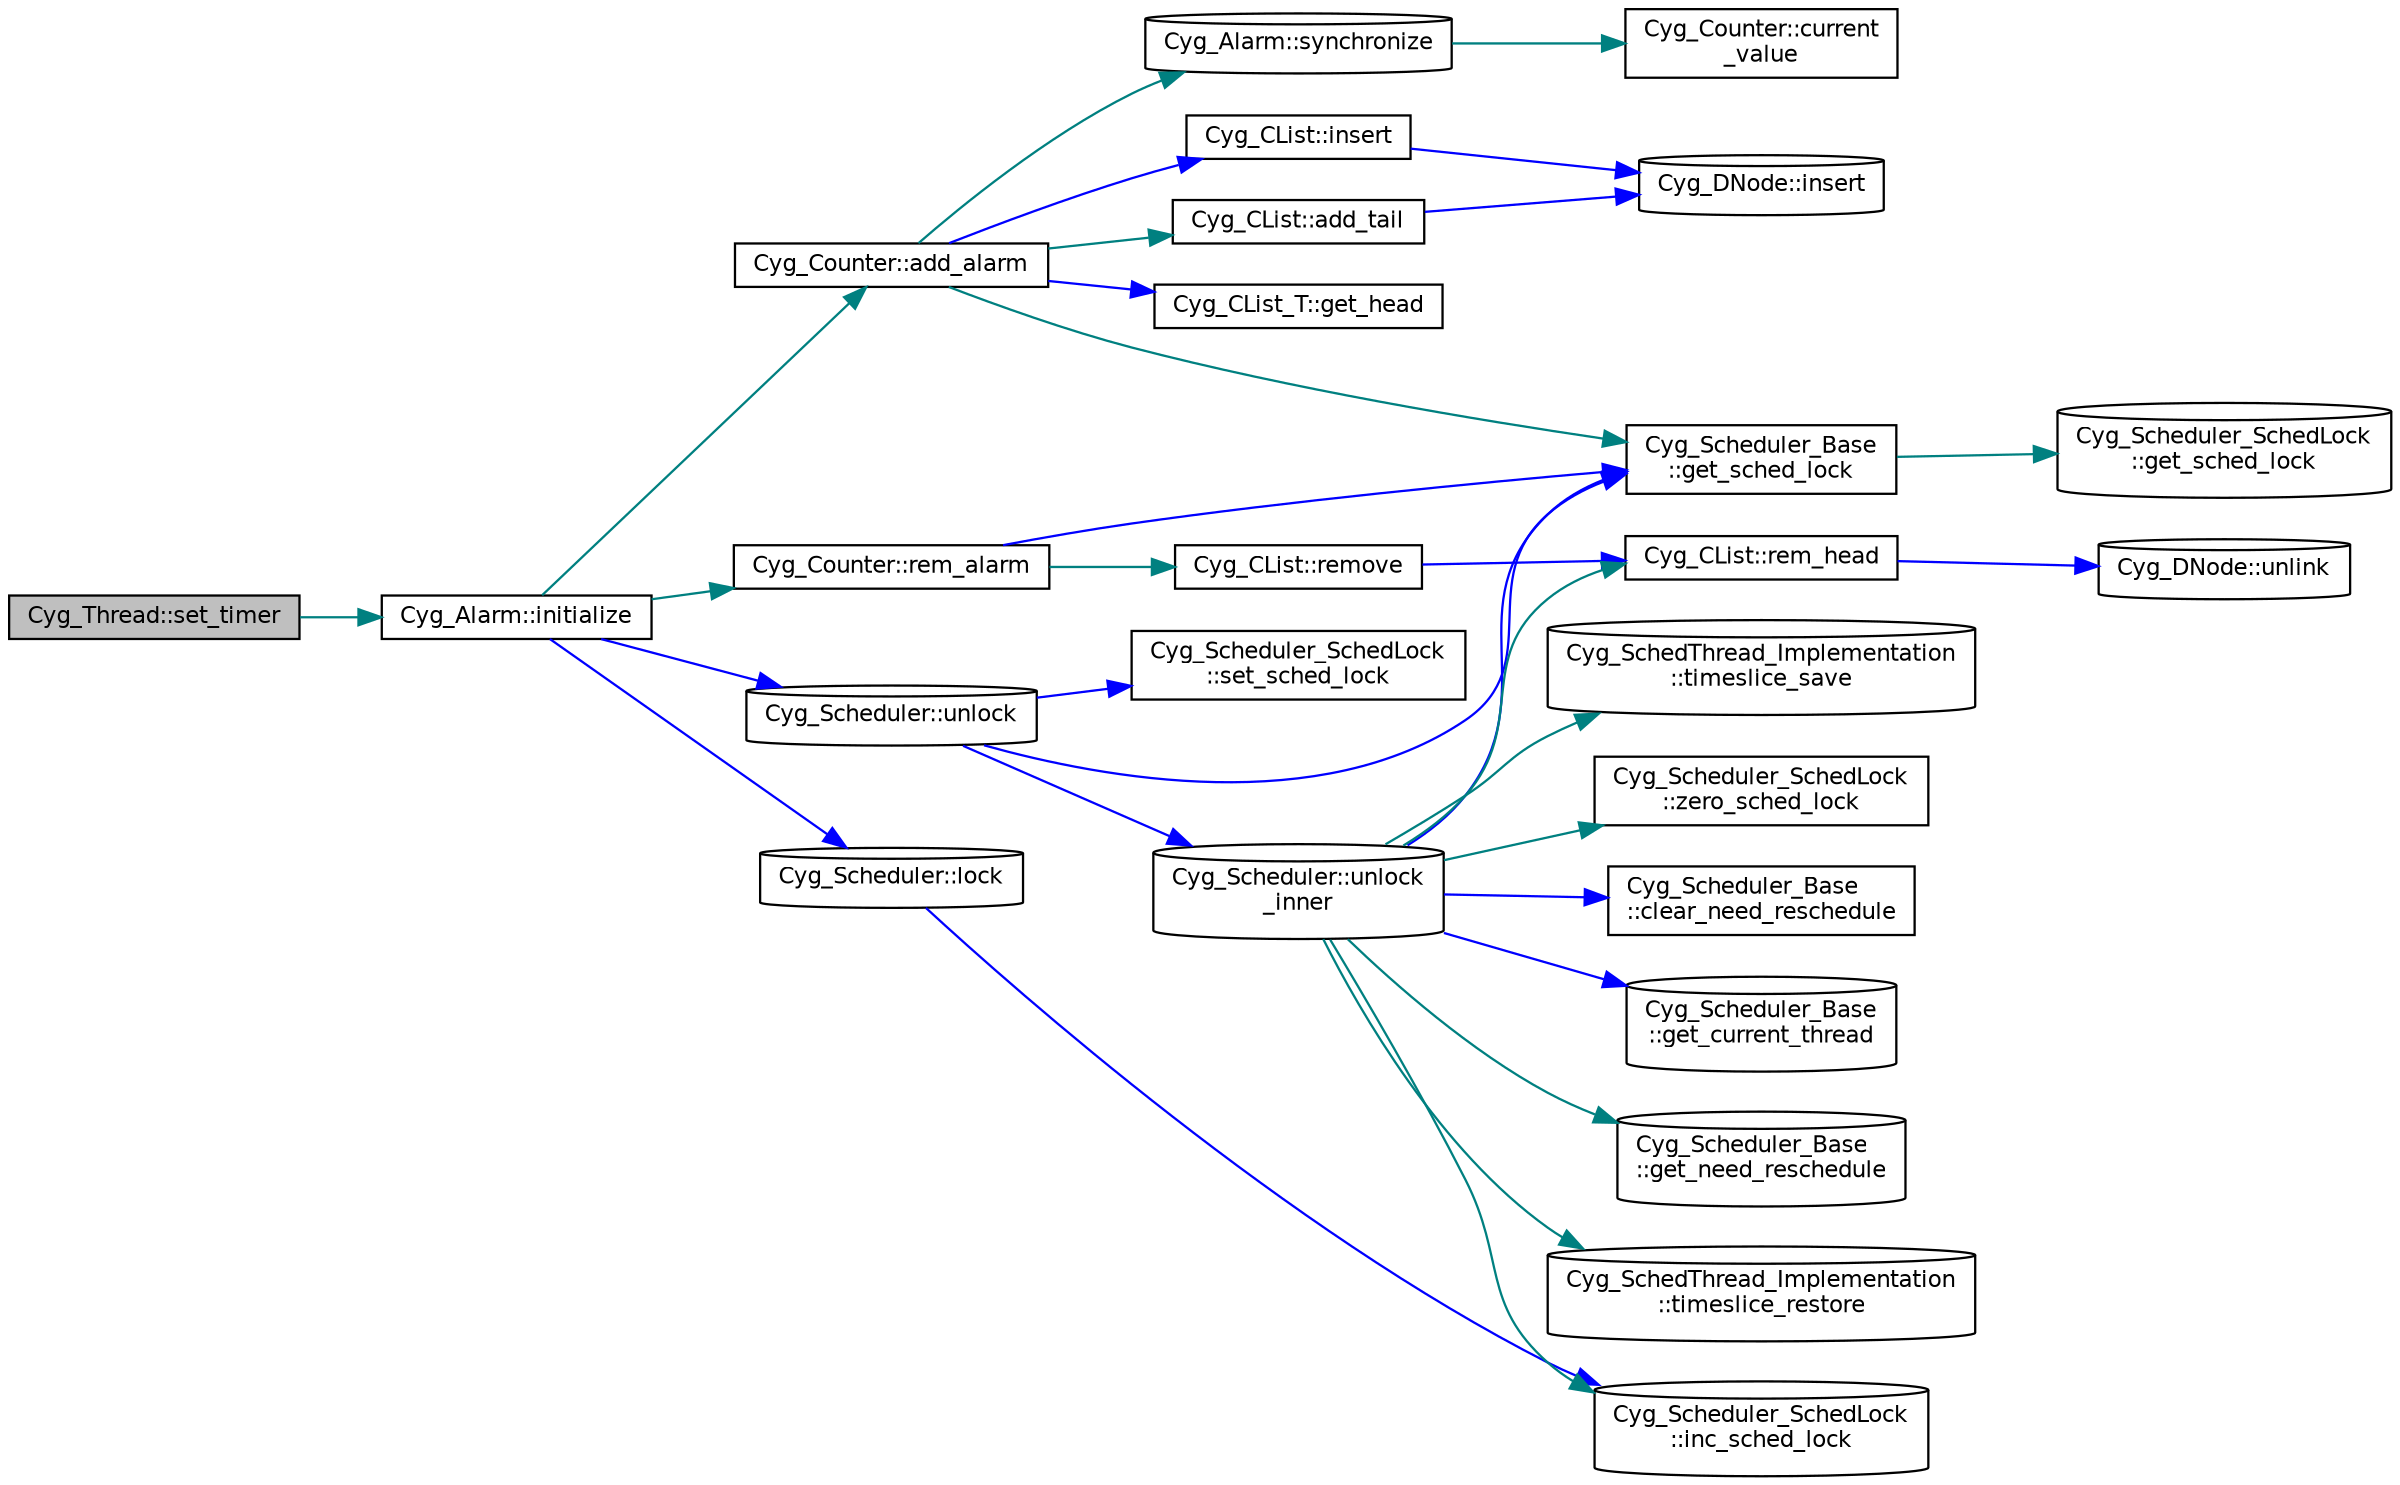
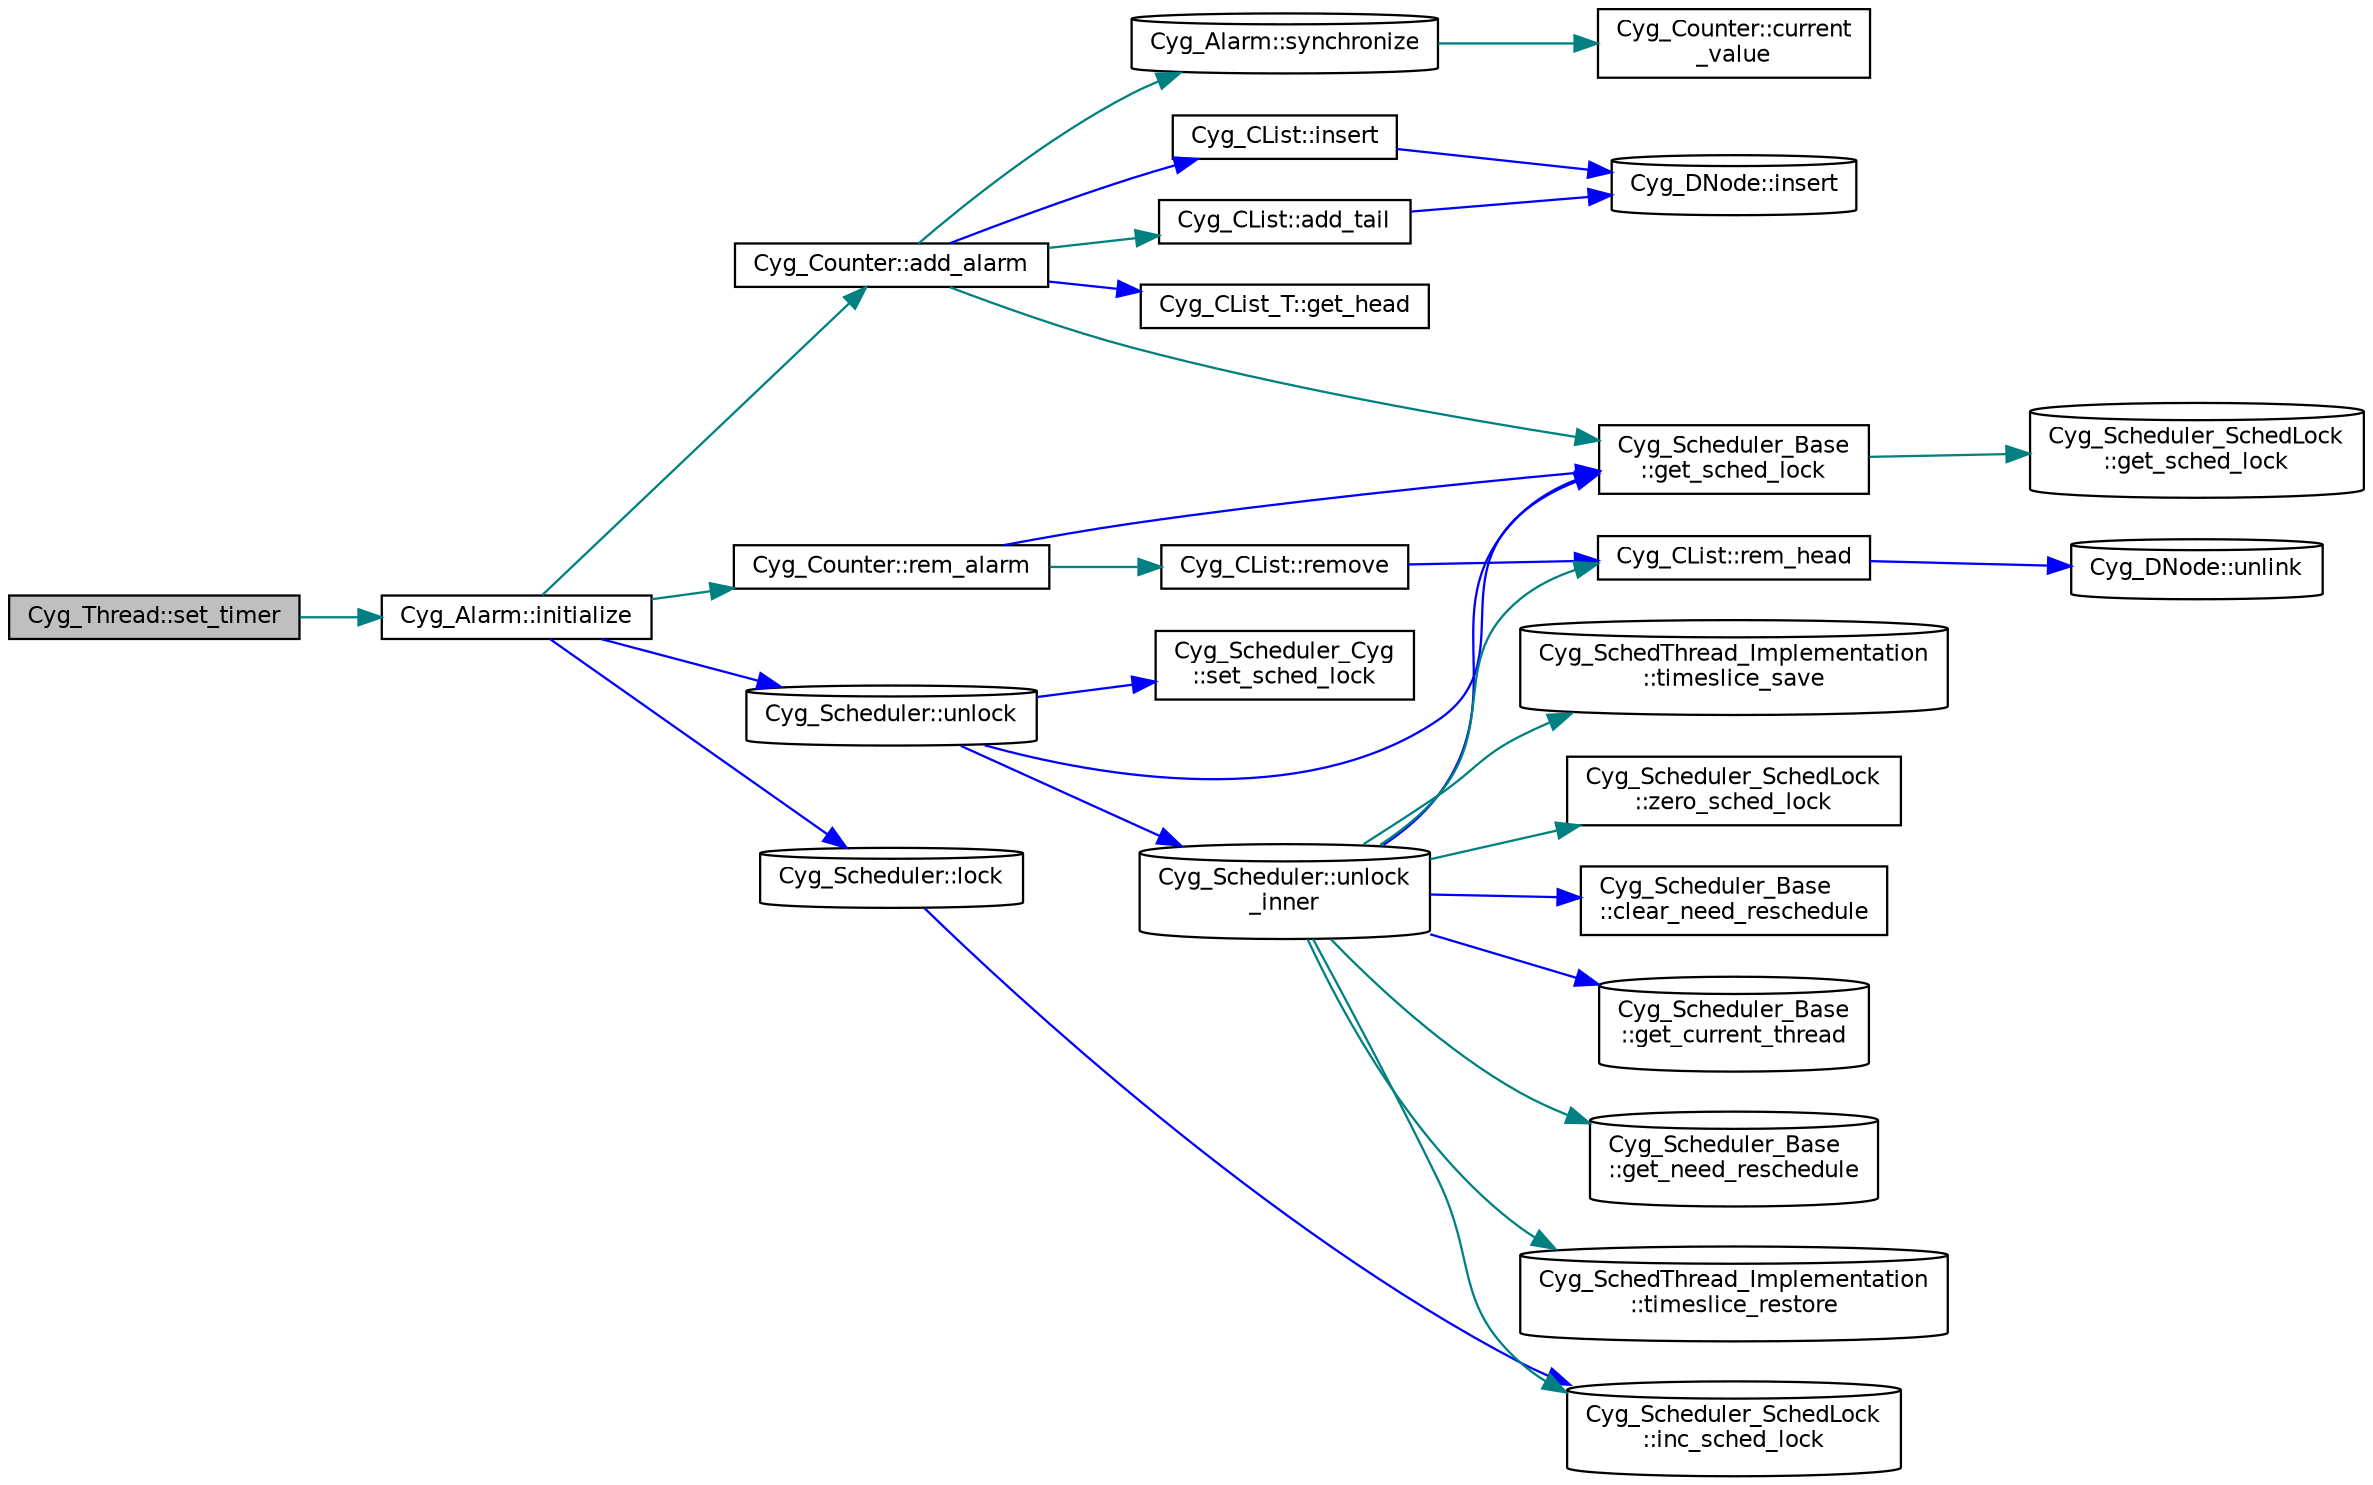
node "Cyg_Scheduler_SchedLock ::set_sched_lock": label "Cyg_Scheduler_SchedLock ::set_sched_lock" -> "Cyg_Scheduler_Cyg ::set_sched_lock"
